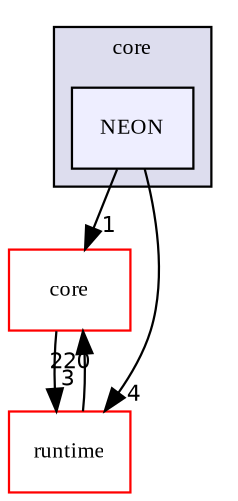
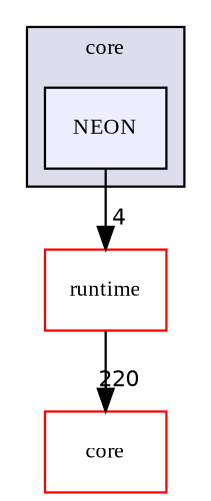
edge "NEON" -> "core": removed
edge "core" -> "runtime": removed
